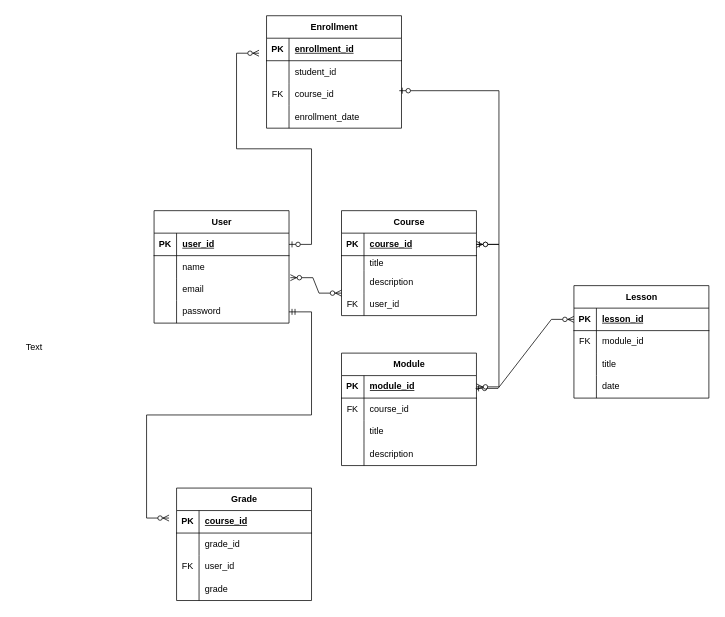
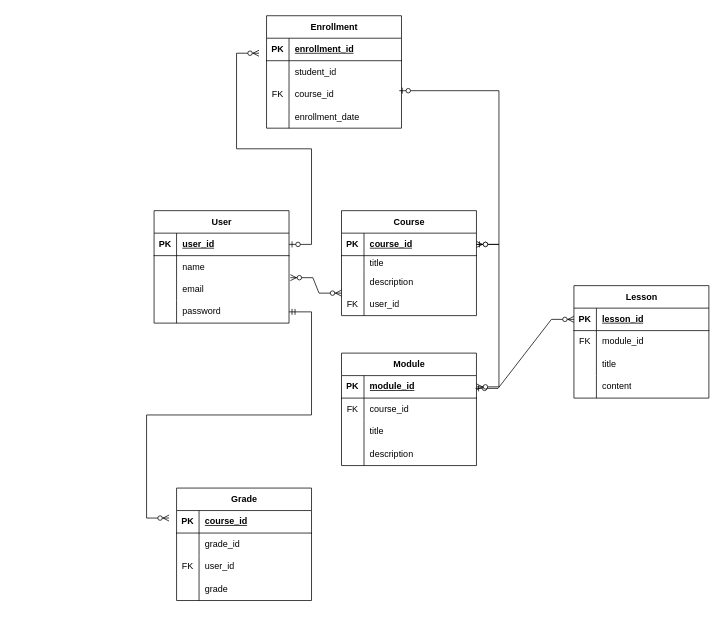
node "Text": removed
node "date": label "date" -> "content"
